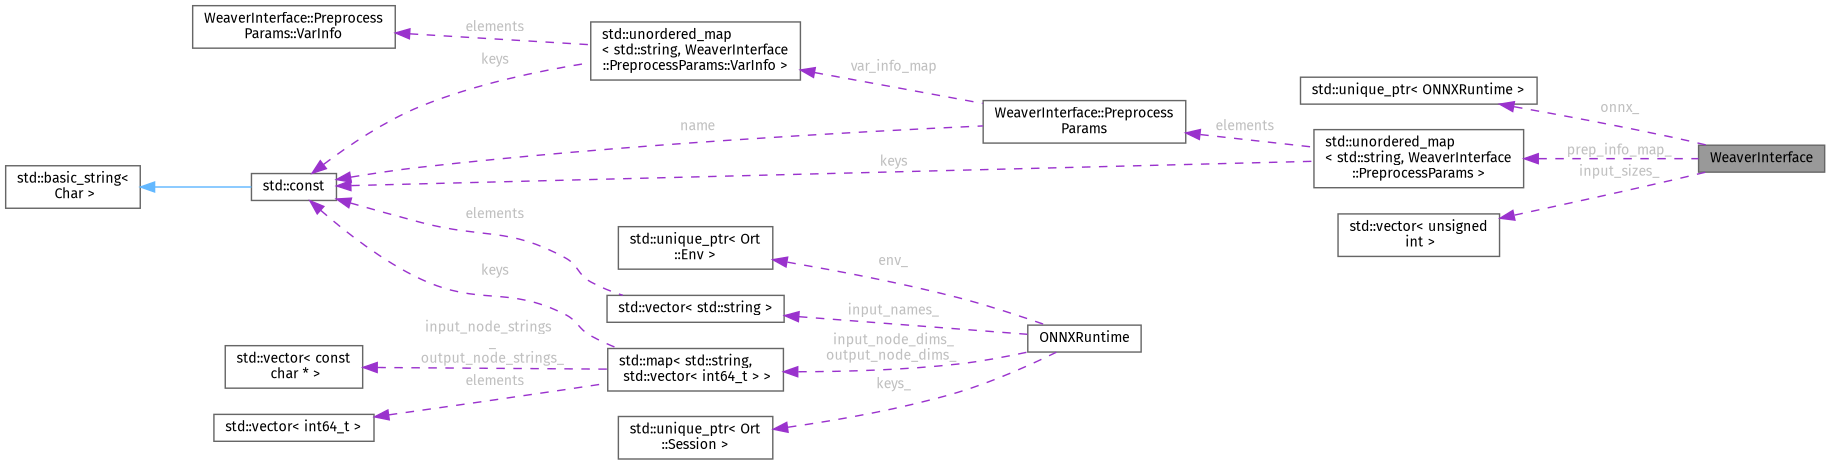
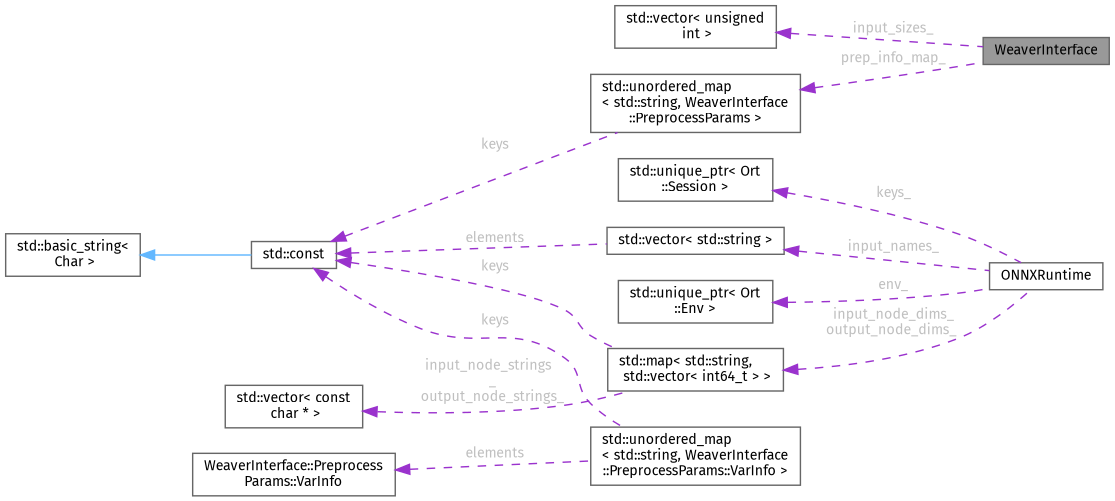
node "std::unique_ptr< ONNXRuntime >": removed
node "WeaverInterface::Preprocess Params": removed
node "std::vector< int64_t >": removed
